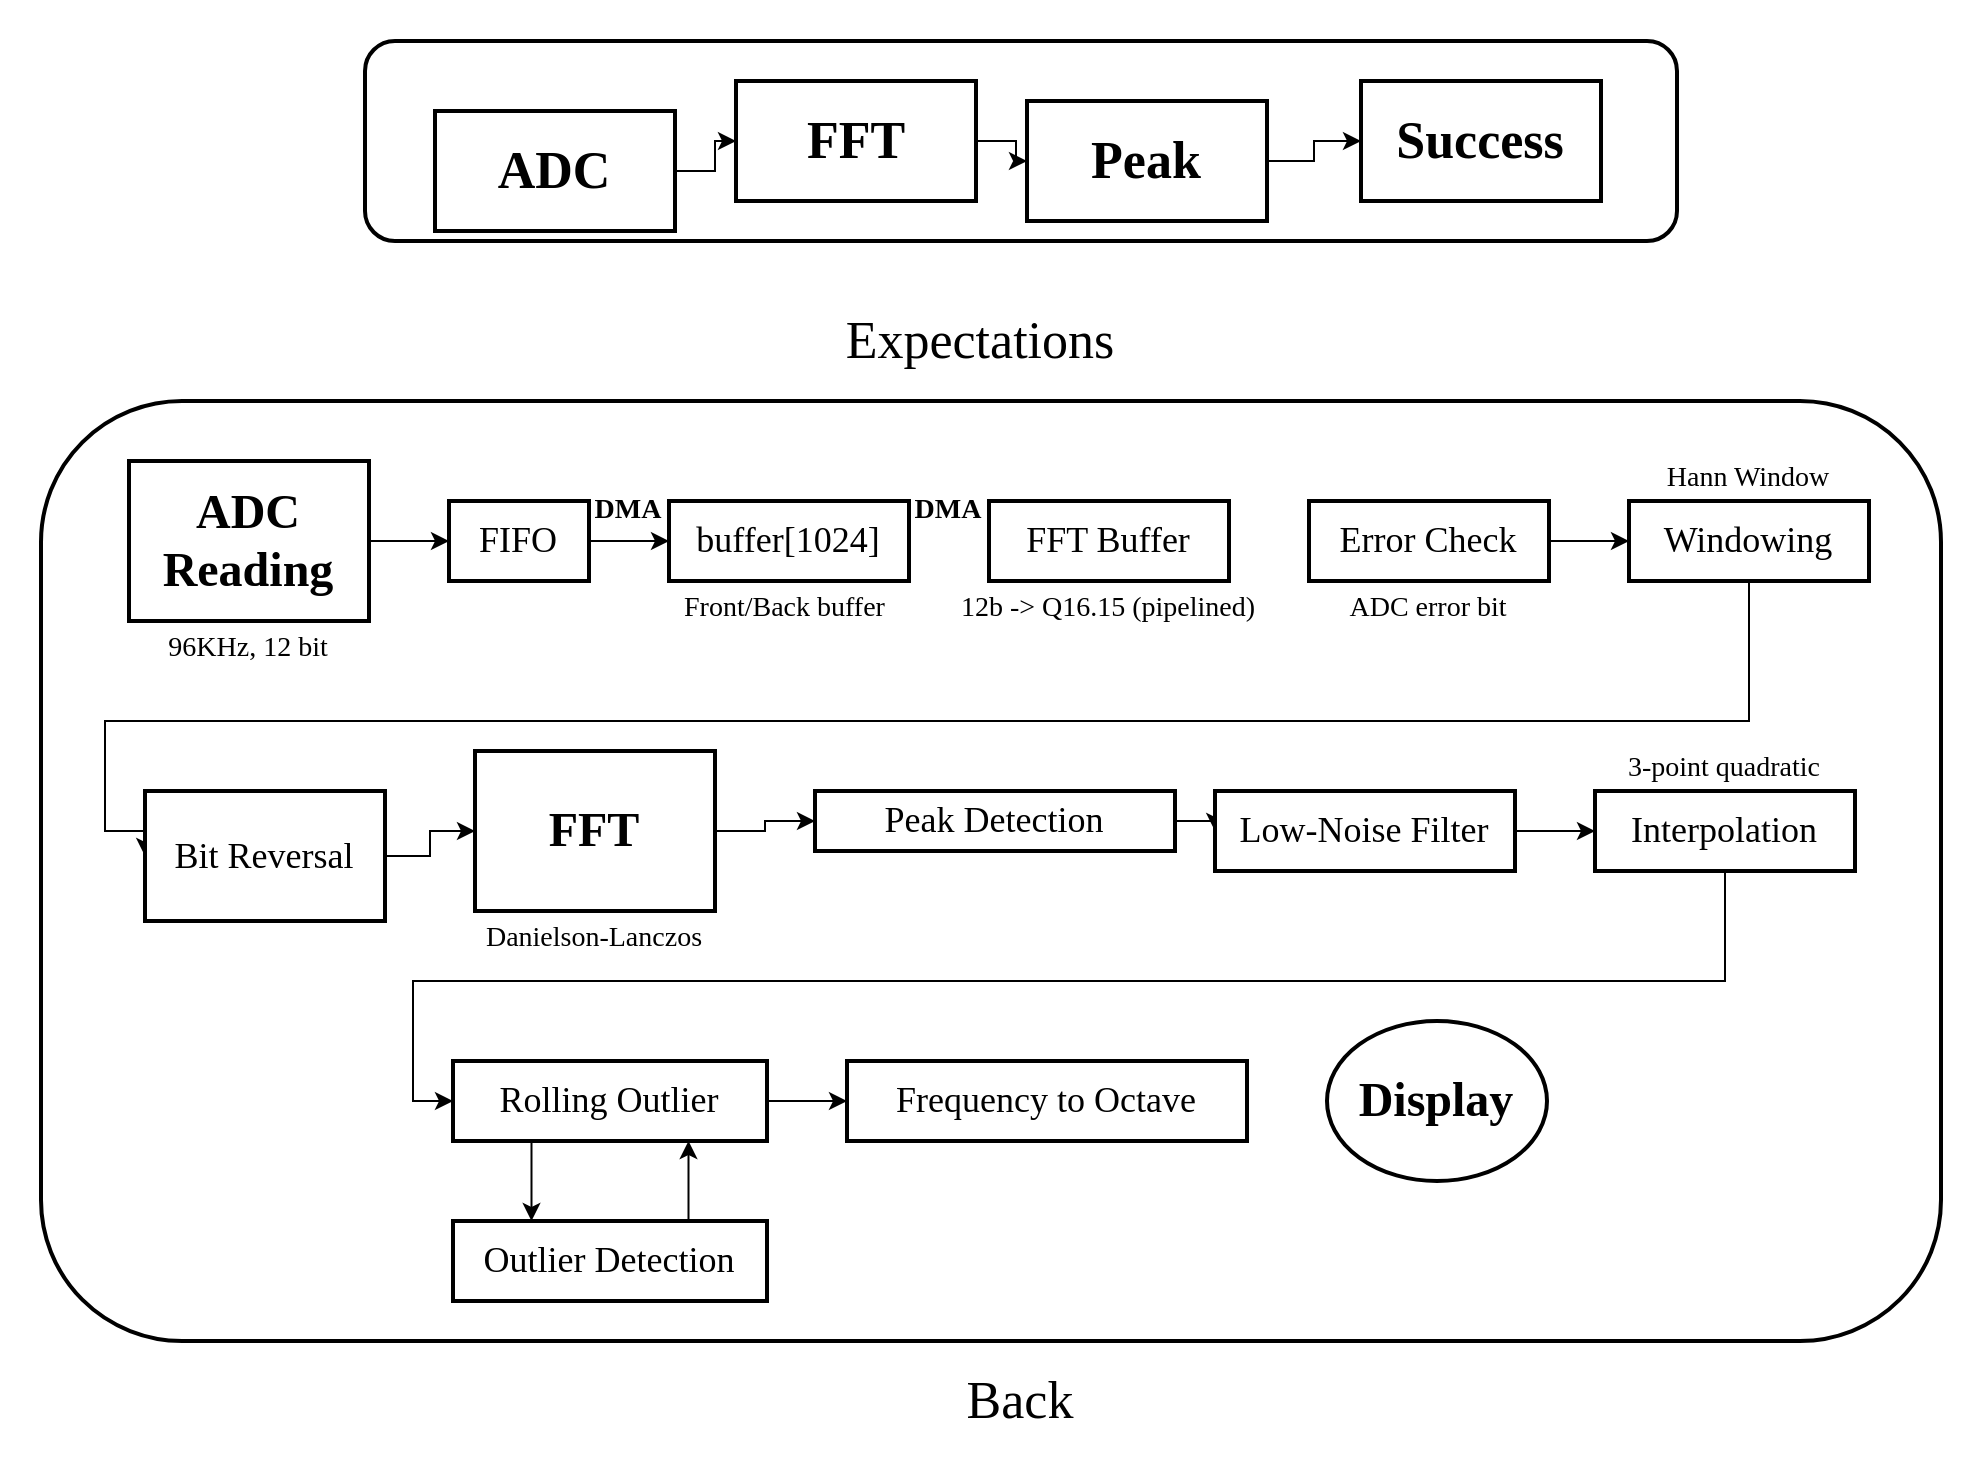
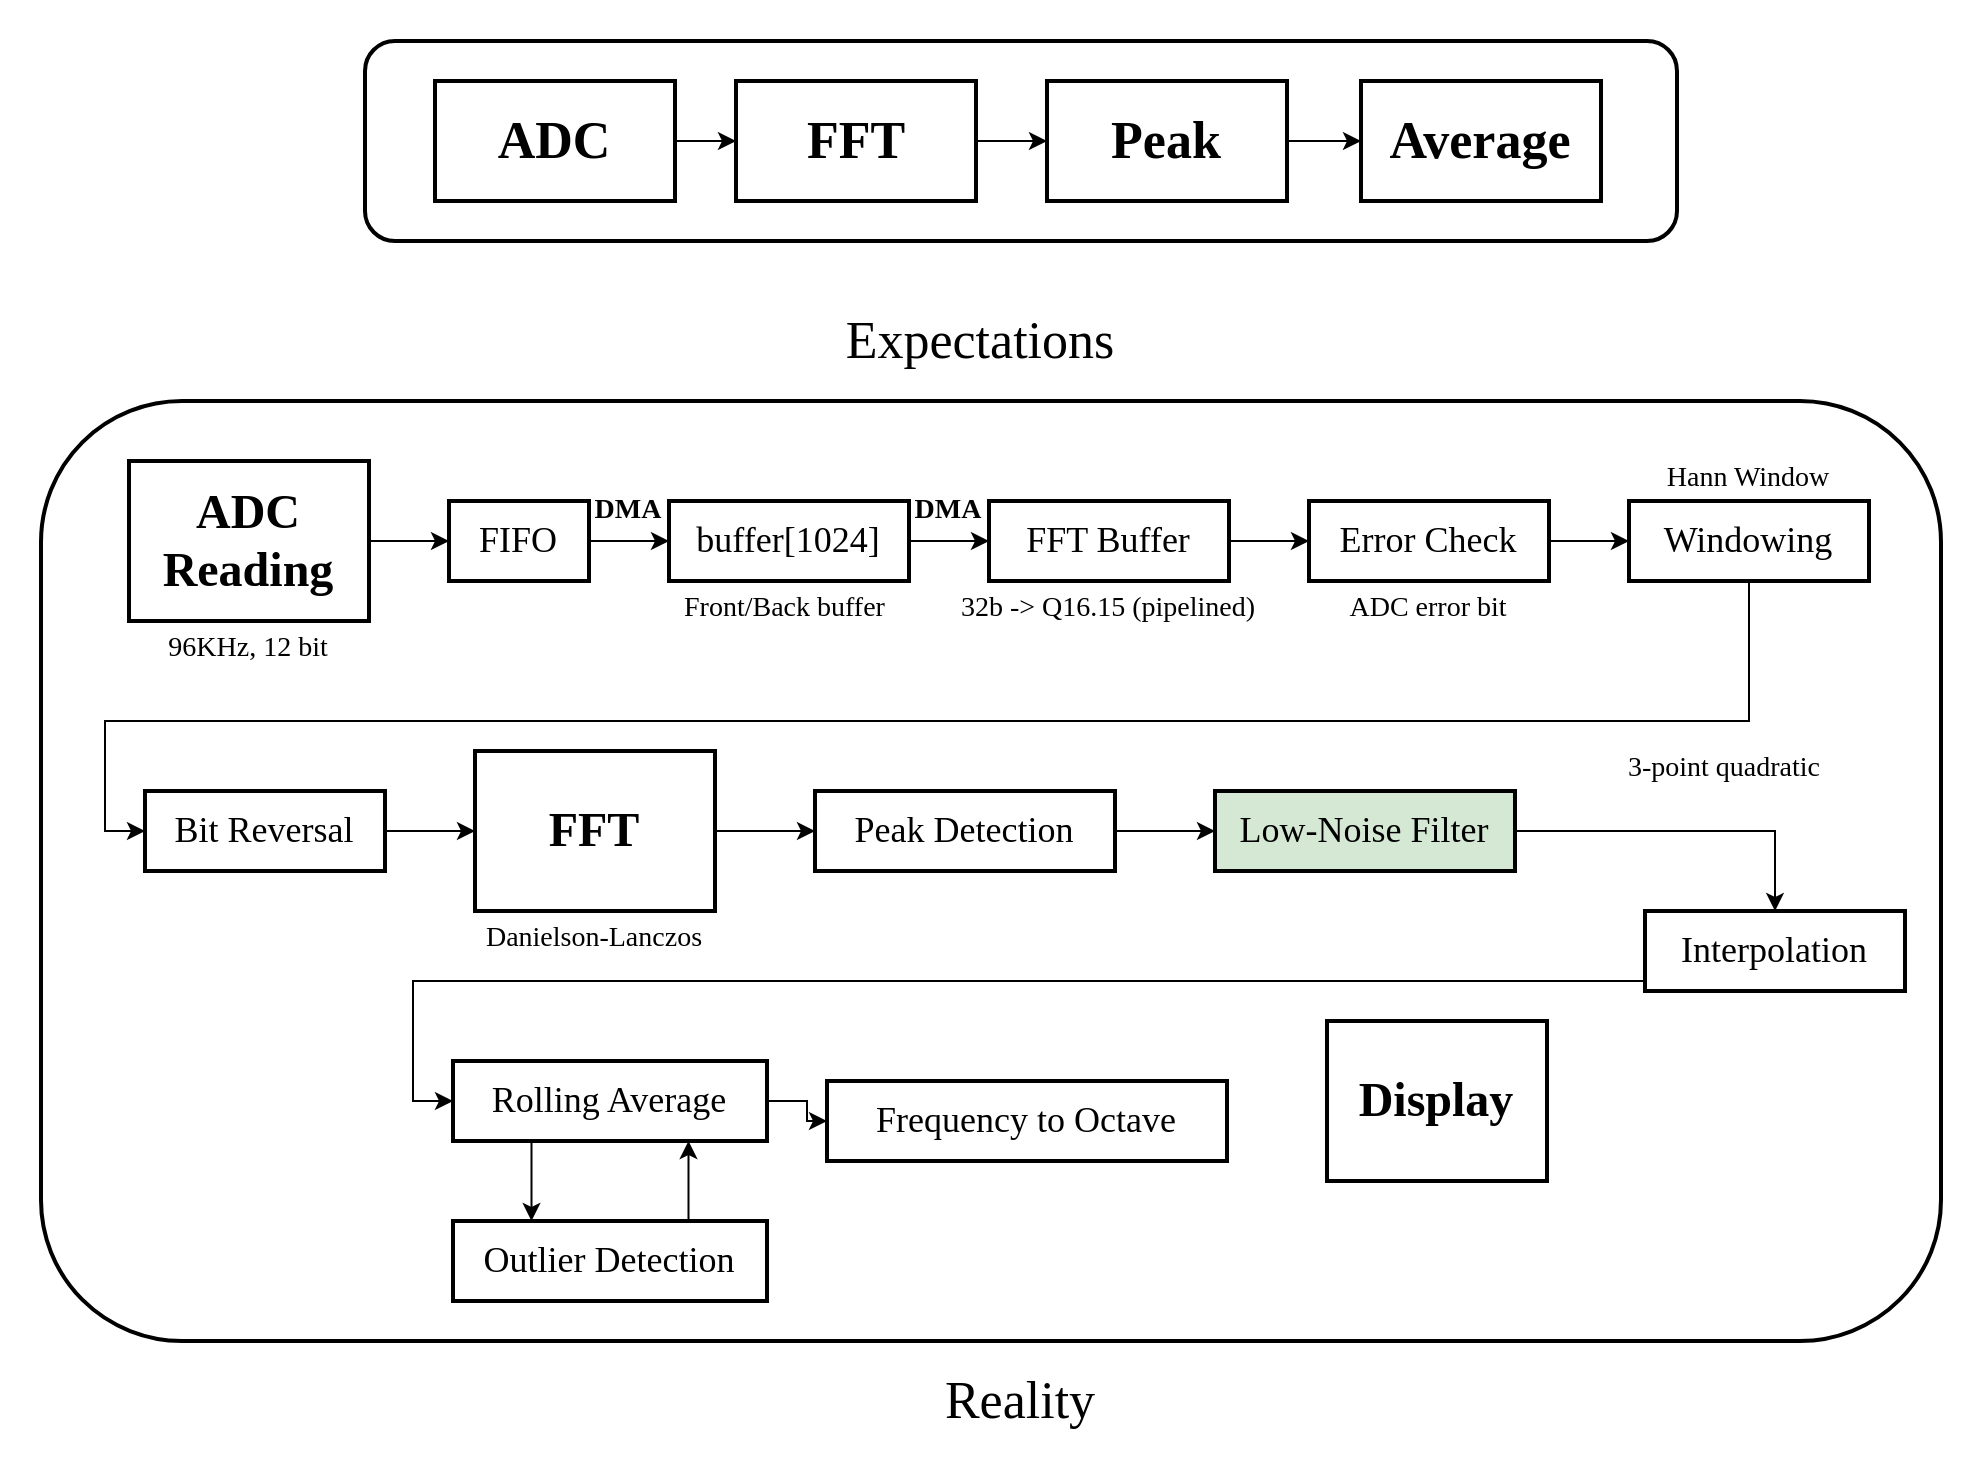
node "Success": label "Success" -> "Average"
node "Peak": moved (1147, 161) -> (1167, 141)
node "ADC": moved (555, 171) -> (555, 141)
edge "buffer[1024]" -> "FFT Buffer": added
edge "FFT Buffer" -> "Error Check": added
node "12b -> Q16.15 (pipelined)": label "12b -> Q16.15 (pipelined)" -> "32b -> Q16.15 (pipelined)"
node "Peak Detection": size 360x60 -> 300x80
node "Low-Noise Filter": fillcolor #ffffff -> #d5e8d4
node "Interpolation": moved (1725, 831) -> (1775, 951)
node "Bit Reversal": size 240x130 -> 240x80
node "Rolling Outlier": label "Rolling Outlier" -> "Rolling Average"
node "Frequency to Octave": moved (1047, 1101) -> (1027, 1121)
node "Display": shape ellipse -> rectangle
node "Back": label "Back" -> "Reality"
